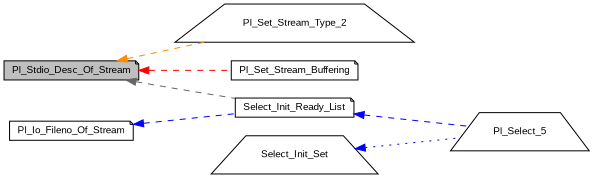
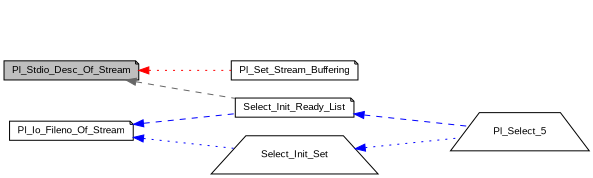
node "Pl_Set_Stream_Type_2": removed
edge "Pl_Set_Stream_Buffering" -> "Pl_Stdio_Desc_Of_Stream": style dashed -> dotted
edge "Select_Init_Set" -> "Pl_Io_Fileno_Of_Stream": added
